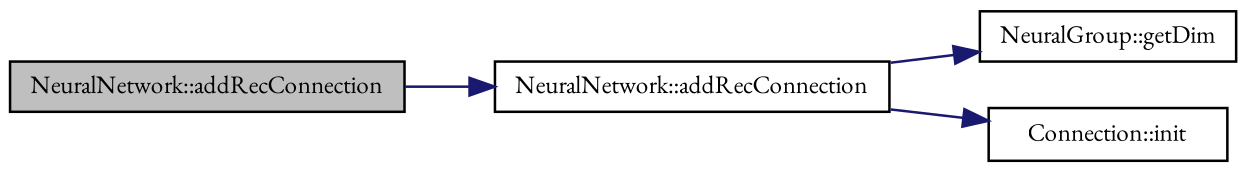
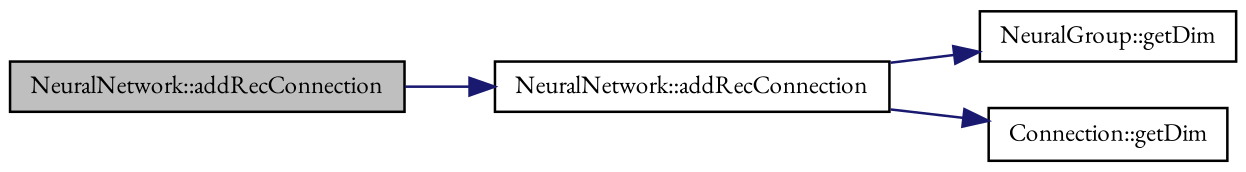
node "Connection::init": label "Connection::init" -> "Connection::getDim"
